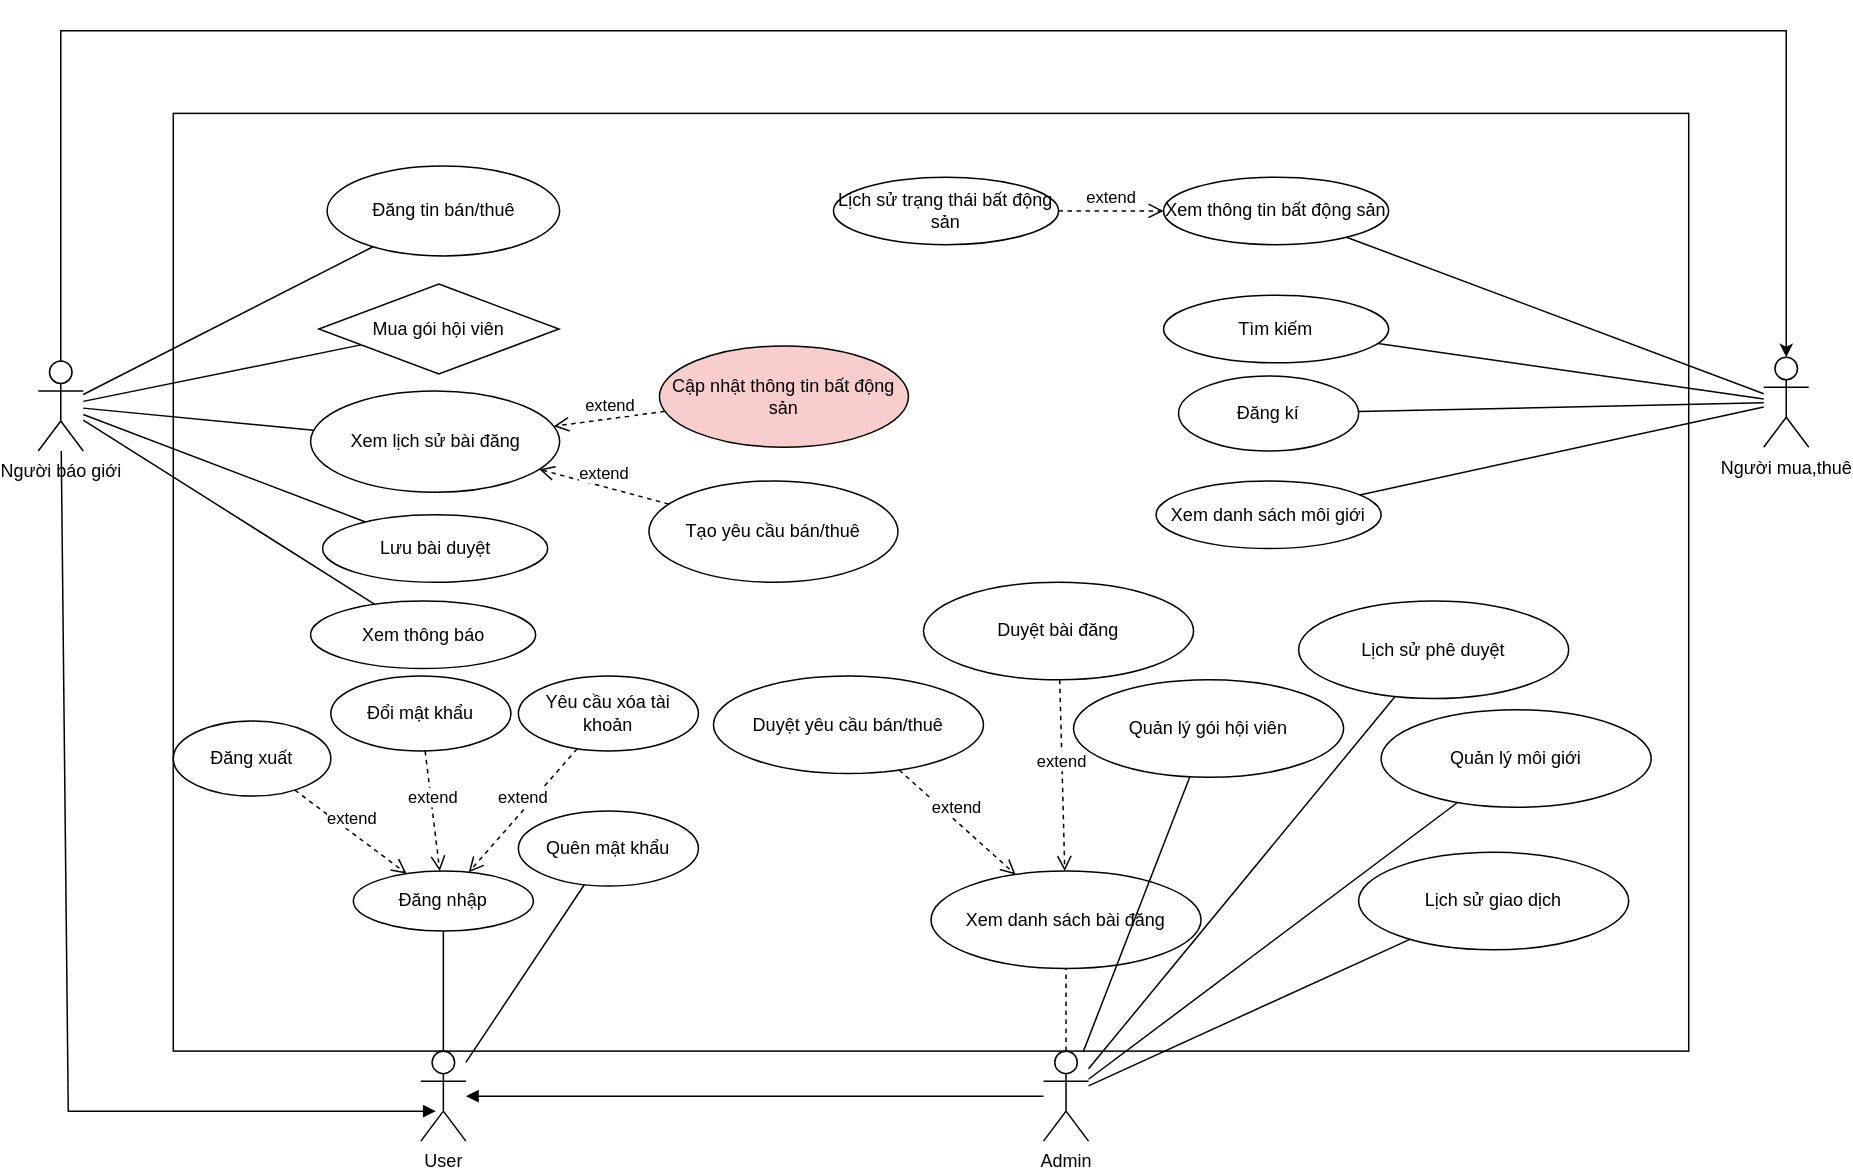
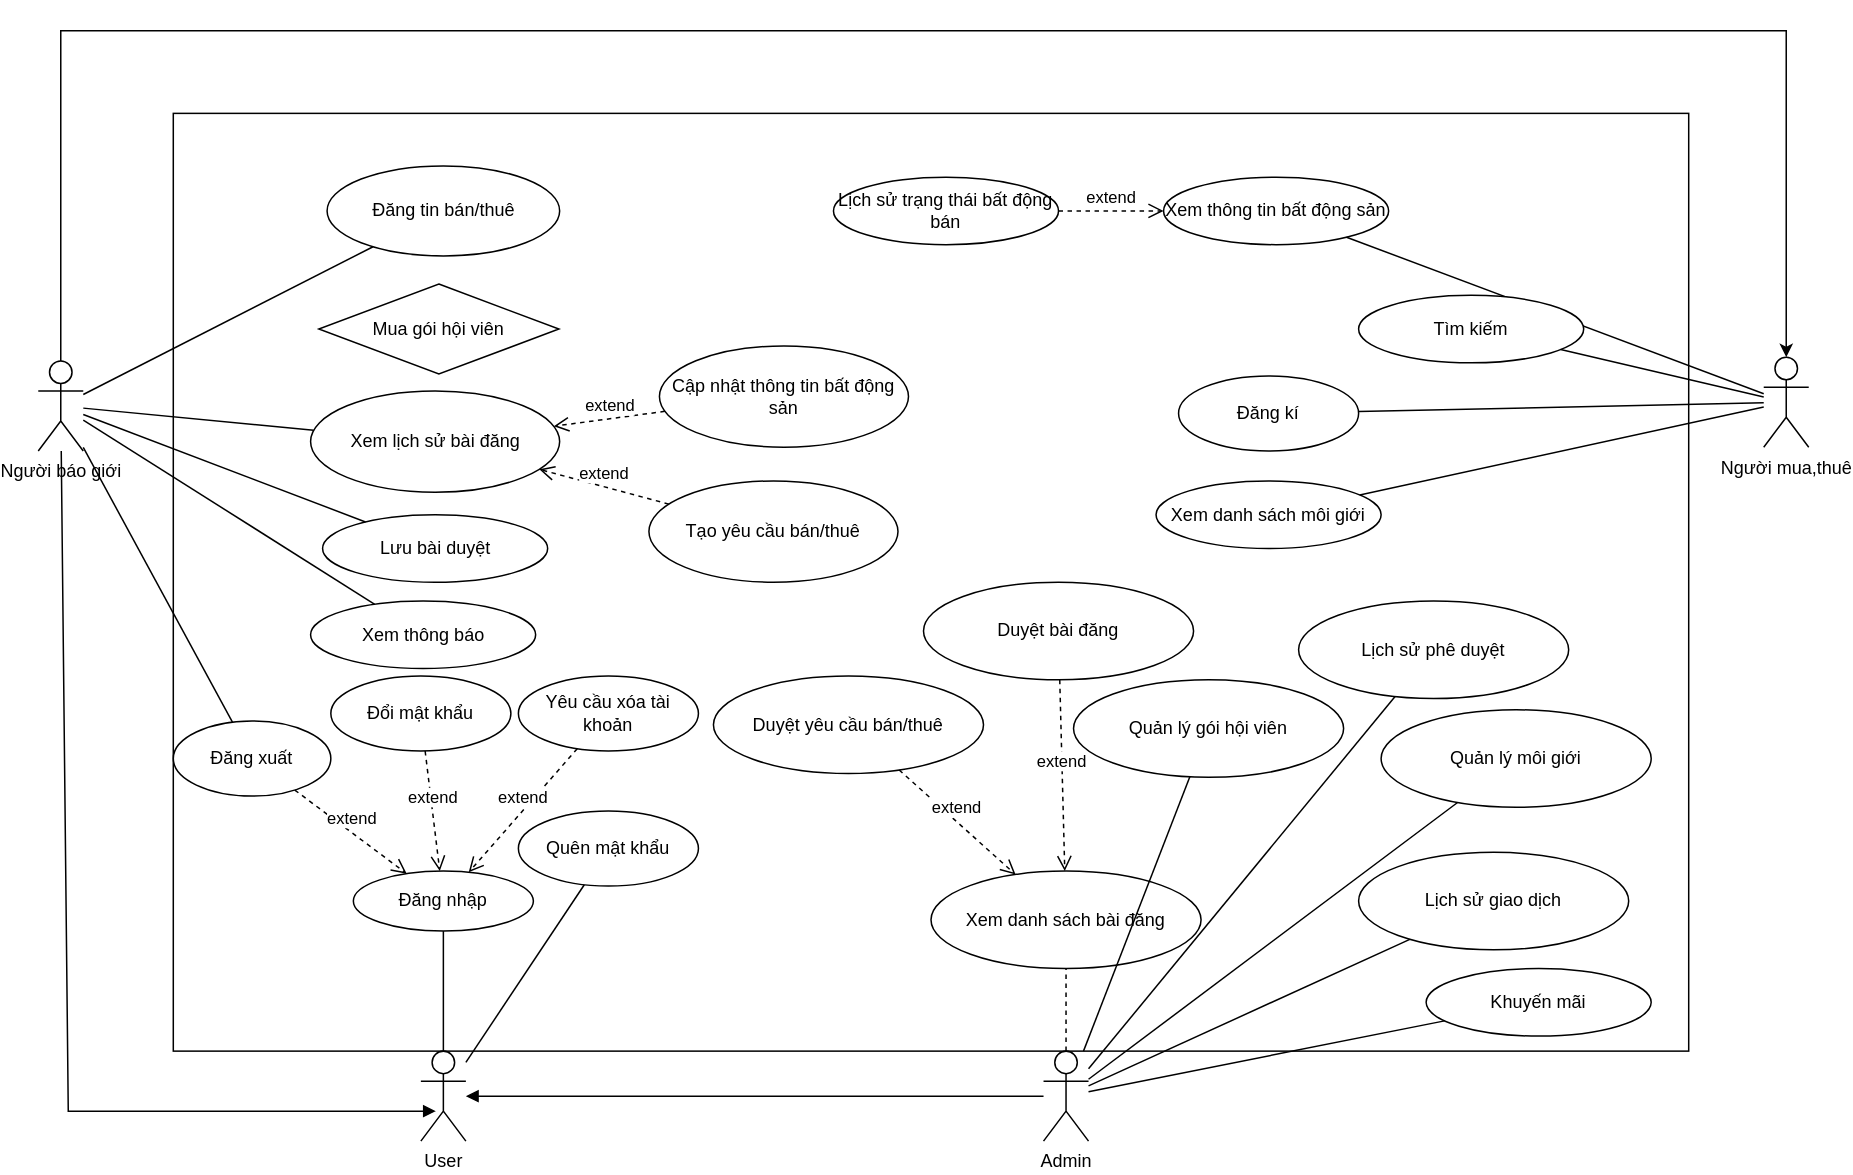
node "Lịch sử trạng thái bất động sản": label "Lịch sử trạng thái bất động sản" -> "Lịch sử trạng thái bất động bán"
node "Tìm kiếm": moved (1276, 329) -> (1471, 329)
edge "Mua gói hội viên" -- "Người báo giới": now "Đăng xuất" -- "Người báo giới"
node "Cập nhật thông tin bất động sản": fillcolor #f8cecc -> #ffffff
node "Khuyến mãi": added
edge "Khuyến mãi" -- "Admin": added
